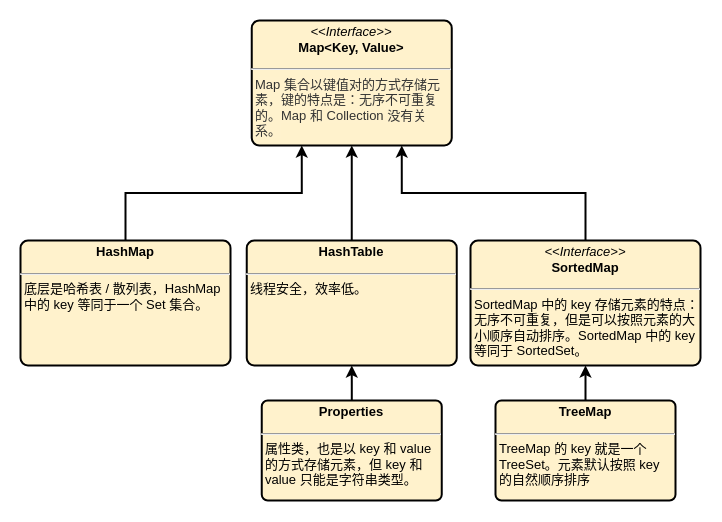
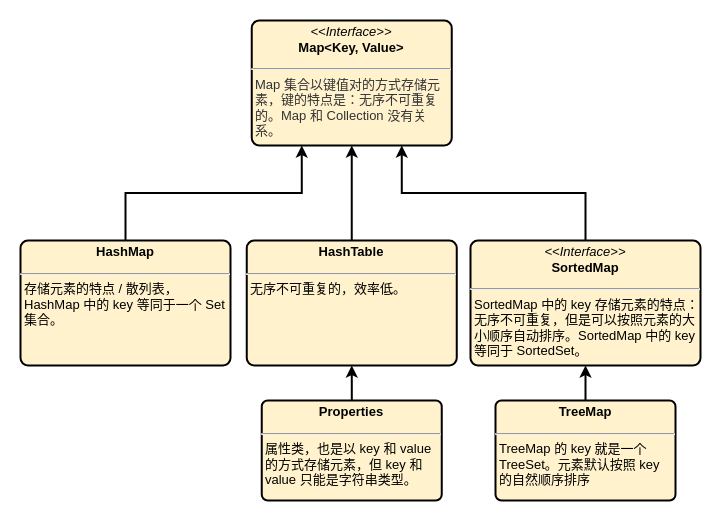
node "HashMap 底层是哈希表 / 散列表，HashMap 中的 key 等同于一个 Set 集合。": label "HashMap 底层是哈希表 / 散列表，HashMap 中的 key 等同于一个 Set 集合。" -> "HashMap 存储元素的特点 / 散列表，HashMap 中的 key 等同于一个 Set 集合。"
node "HashTable 线程安全，效率低。": label "HashTable 线程安全，效率低。" -> "HashTable 无序不可重复的，效率低。"
